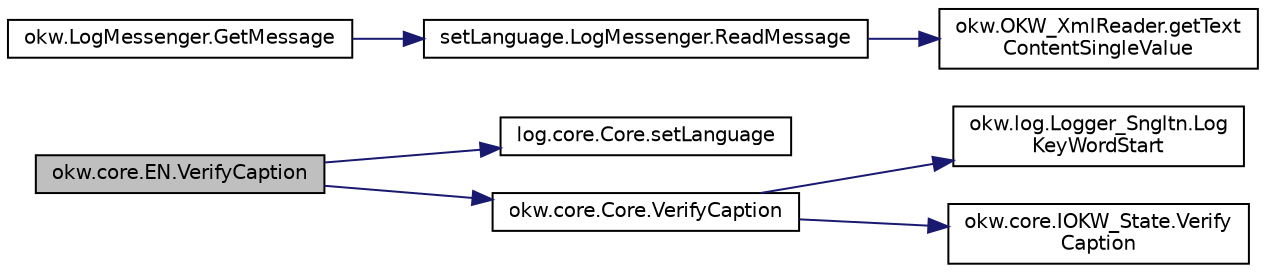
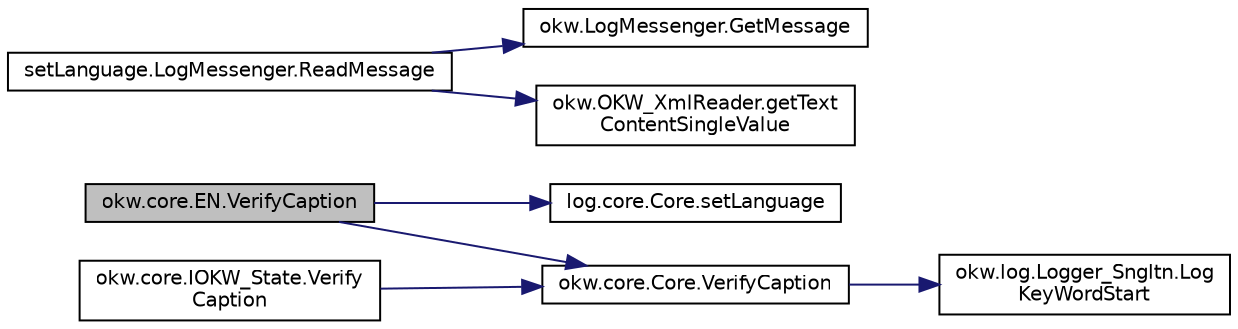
edge "okw.LogMessenger.GetMessage" -> "setLanguage.LogMessenger.ReadMessage": reversed
edge "okw.core.Core.VerifyCaption" -> "okw.core.IOKW_State.Verify Caption": reversed
